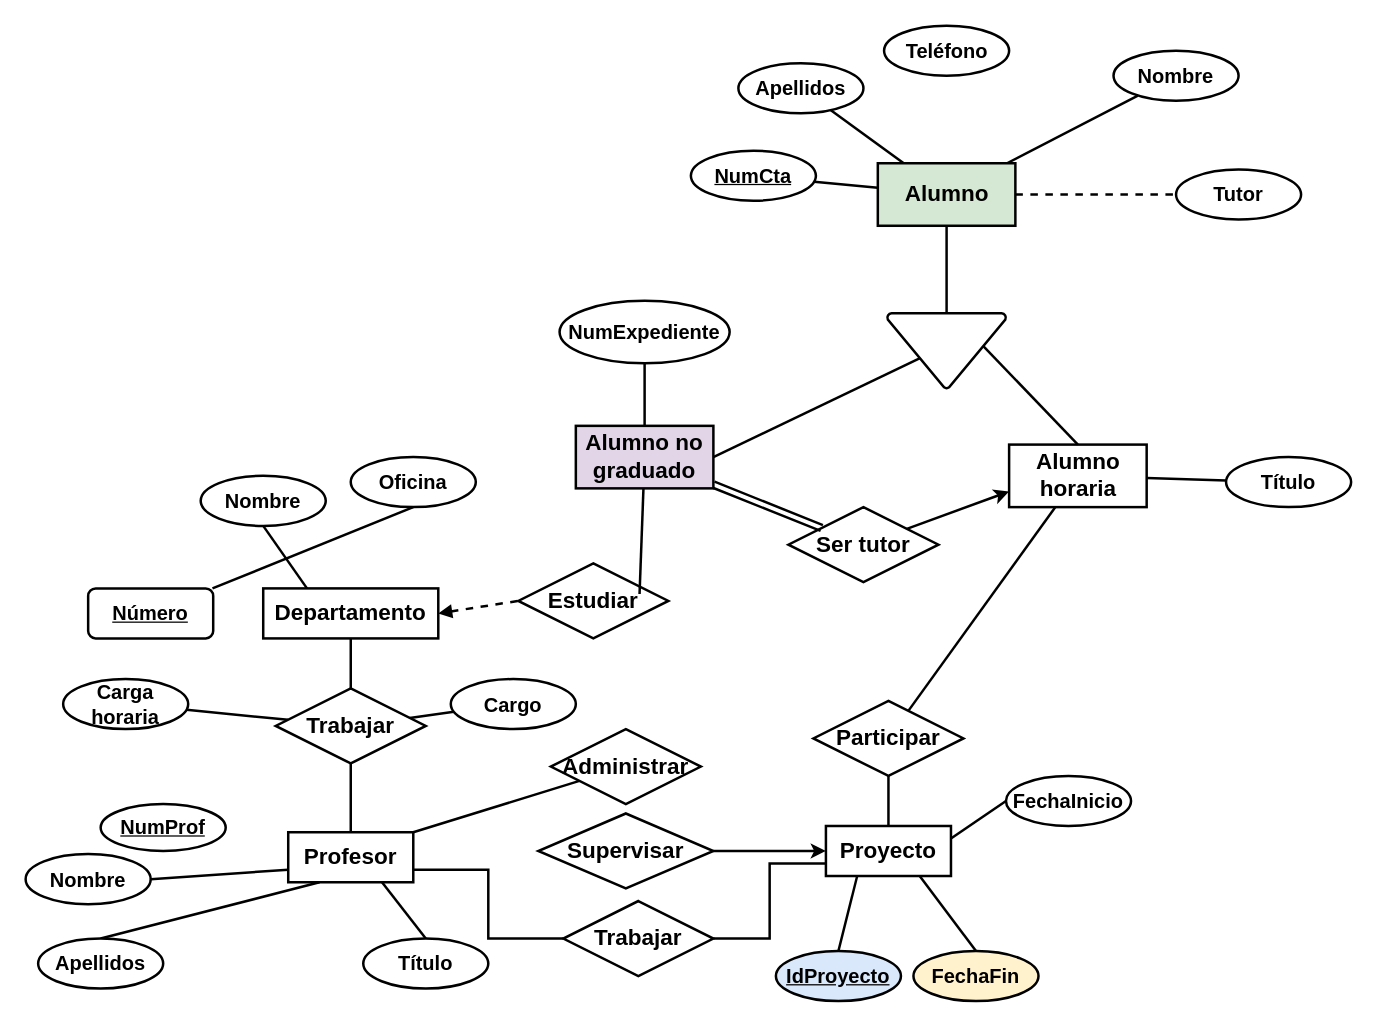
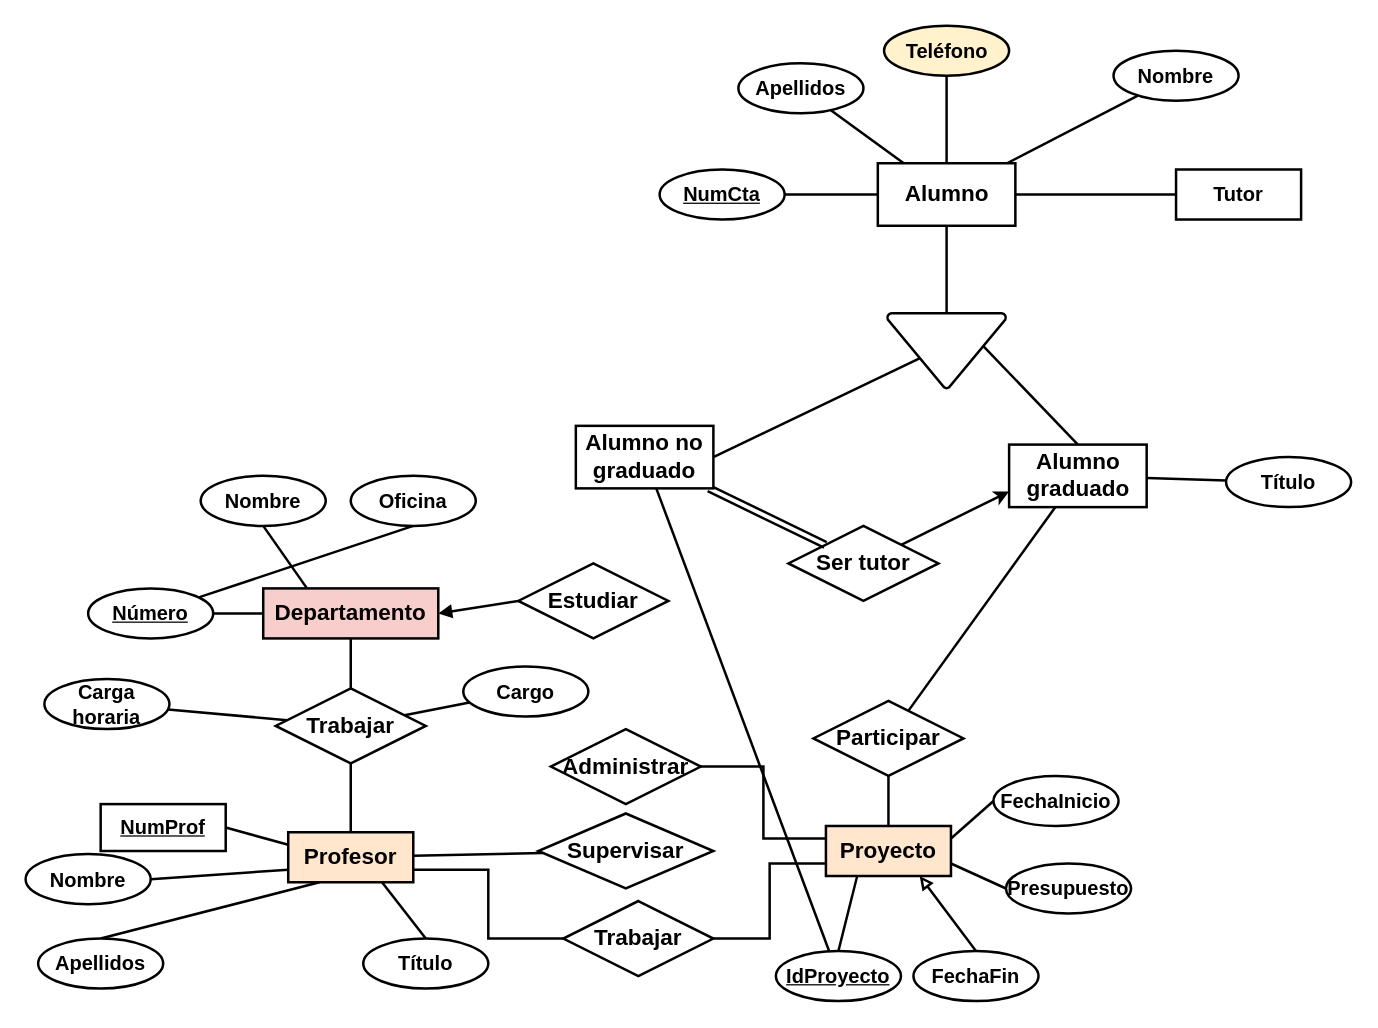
node "Teléfono": fillcolor #ffffff -> #fff2cc
edge "Teléfono" -- "Alumno": added
node "NumCta": moved (753, 176) -> (722, 194)
node "Alumno": fillcolor #d5e8d4 -> #ffffff
edge "Alumno" -- "Tutor": style dashed -> solid
node "Tutor": shape ellipse -> rectangle
node "NumExpediente": removed
edge "NumExpediente" -- "Alumno no graduado": removed
node "Alumno no graduado": fillcolor #e1d5e7 -> #ffffff
node "Alumno horaria": label "Alumno horaria" -> "Alumno graduado"
node "Oficina": moved (413, 482) -> (413, 501)
edge "Alumno no graduado" -- "Estudiar": now "Alumno no graduado" -- "IdProyecto"
node "Ser tutor": moved (863, 544) -> (863, 563)
edge "Estudiar" -> "Departamento": style dashed -> solid
node "Número": shape rounded rectangle -> ellipse
edge "Número" -- "Departamento": added
node "Departamento": fillcolor #ffffff -> #f8cecc
node "Carga horaria": moved (126, 704) -> (107, 704)
node "Cargo": moved (513, 704) -> (526, 691)
node "FechaInicio": moved (1068, 801) -> (1056, 801)
edge "Administrar" -- "Profesor": removed
node "NumProf": shape ellipse -> rectangle
edge "NumProf" -- "Profesor": added
edge "Administrar" -- "Proyecto": added
edge "Supervisar" -> "Proyecto": removed
node "Proyecto": fillcolor #ffffff -> #ffe6cc
edge "Supervisar" -- "Profesor": added
node "Profesor": fillcolor #ffffff -> #ffe6cc
edge "Proyecto" -- "Presupuesto": added
edge "Proyecto" -- "FechaFin": arrowhead none -> block
node "Presupuesto": added
node "IdProyecto": fillcolor #dae8fc -> #ffffff
node "FechaFin": fillcolor #fff2cc -> #ffffff
